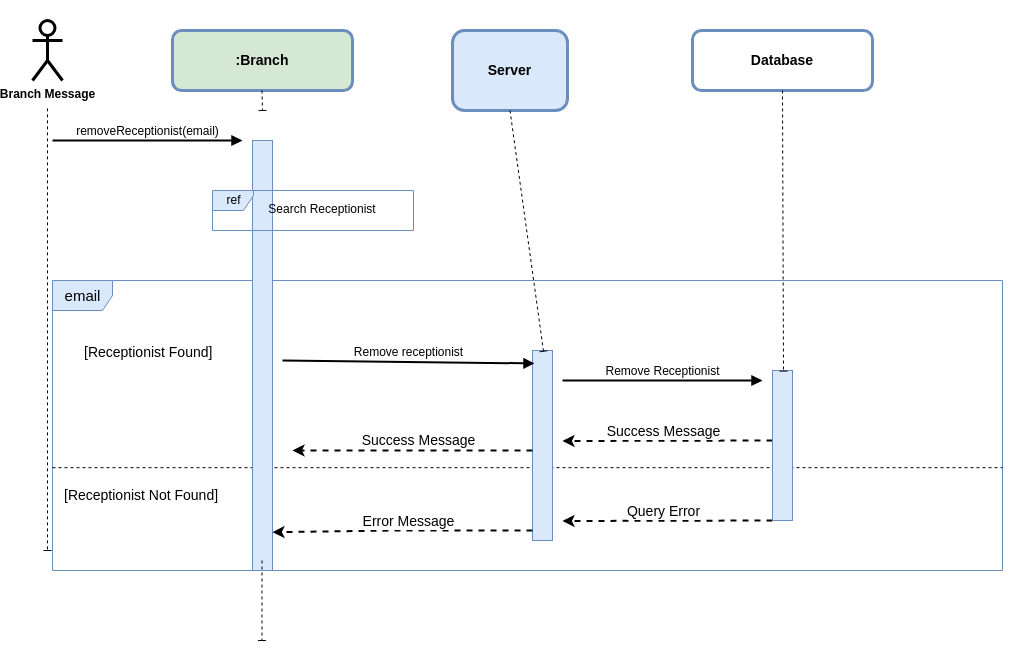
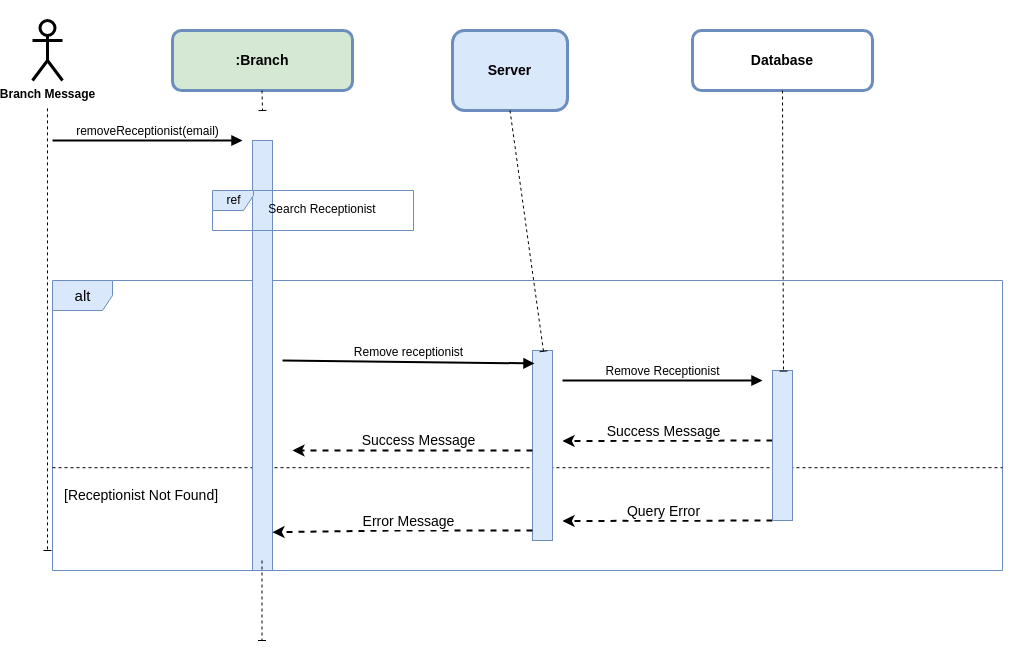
node "email": label "email" -> "alt"
node "[Receptionist Found]": removed
